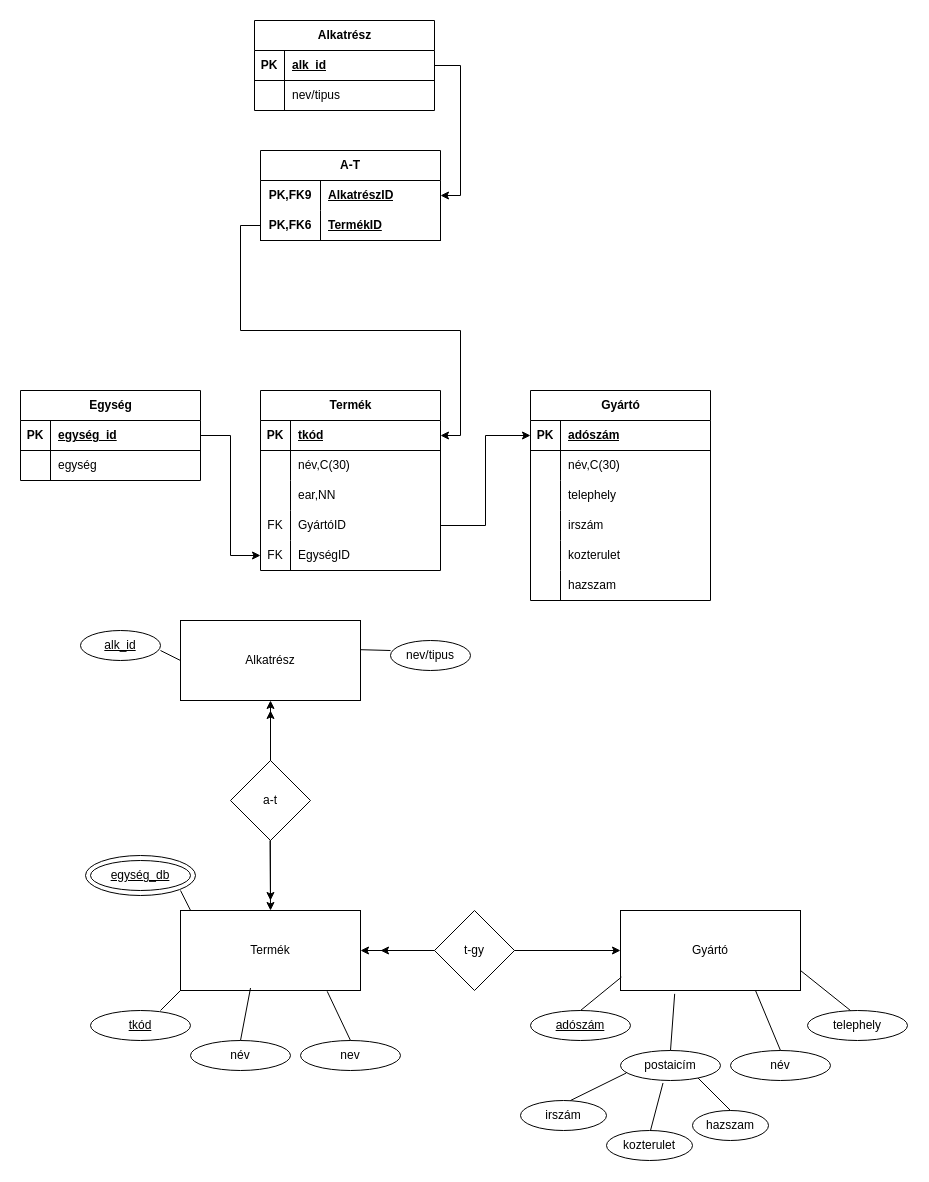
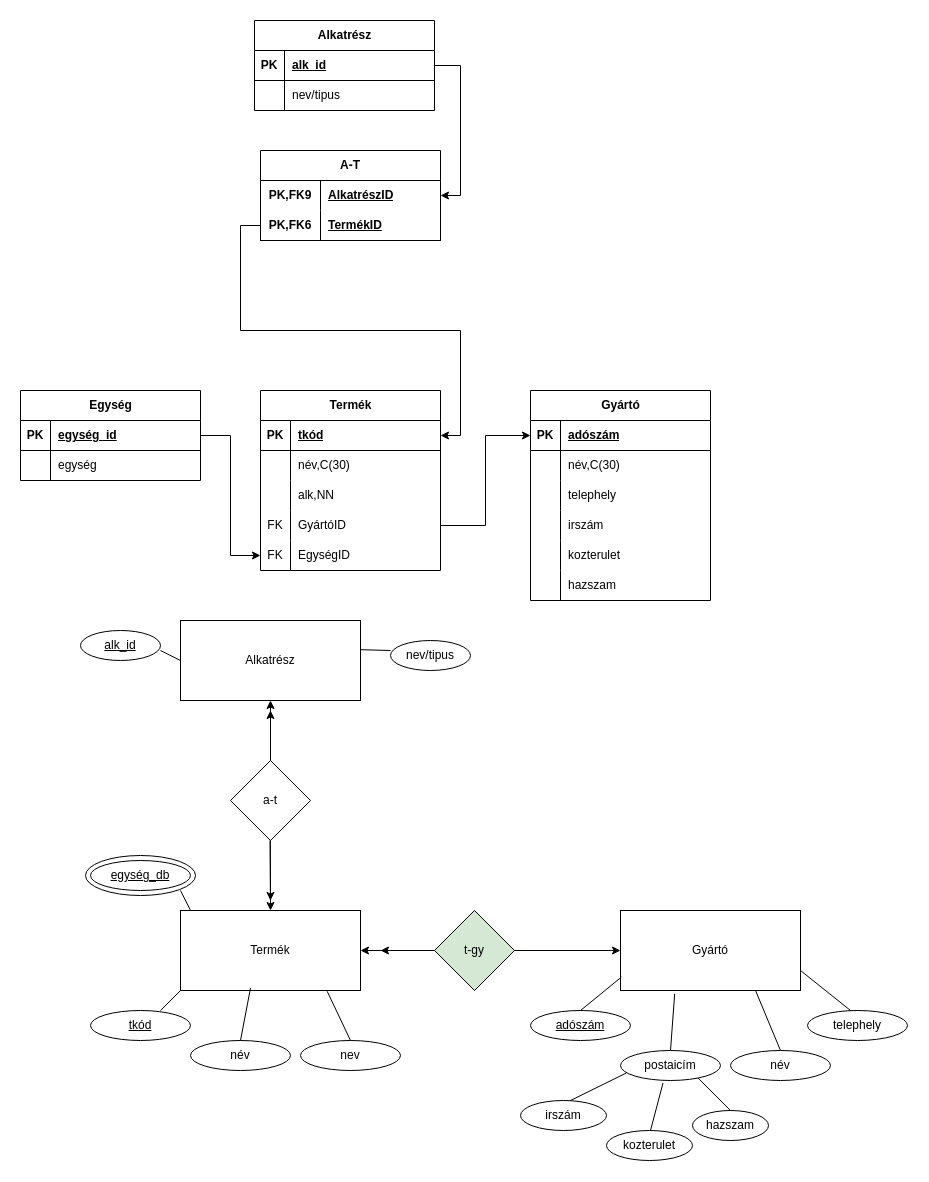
node "ear,NN": label "ear,NN" -> "alk,NN"
node "t-gy": fillcolor #ffffff -> #d5e8d4
